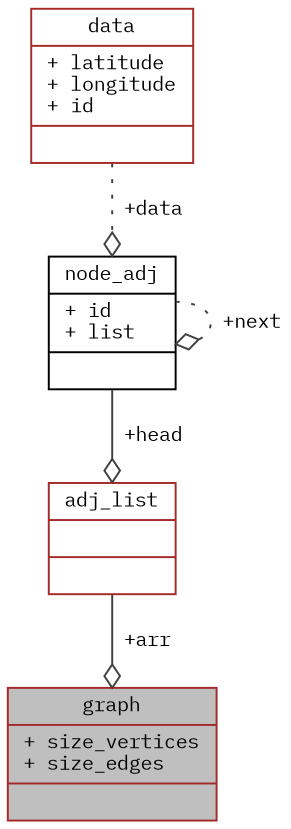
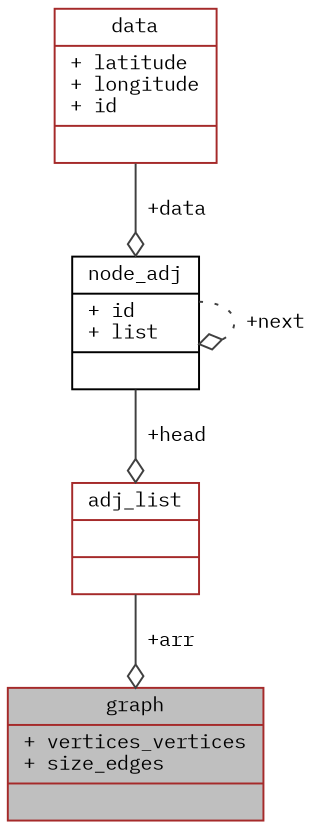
edge "data" -> "node_adj": style dotted -> solid
node "graph": text "+ size_vertices" -> "+ vertices_vertices"
